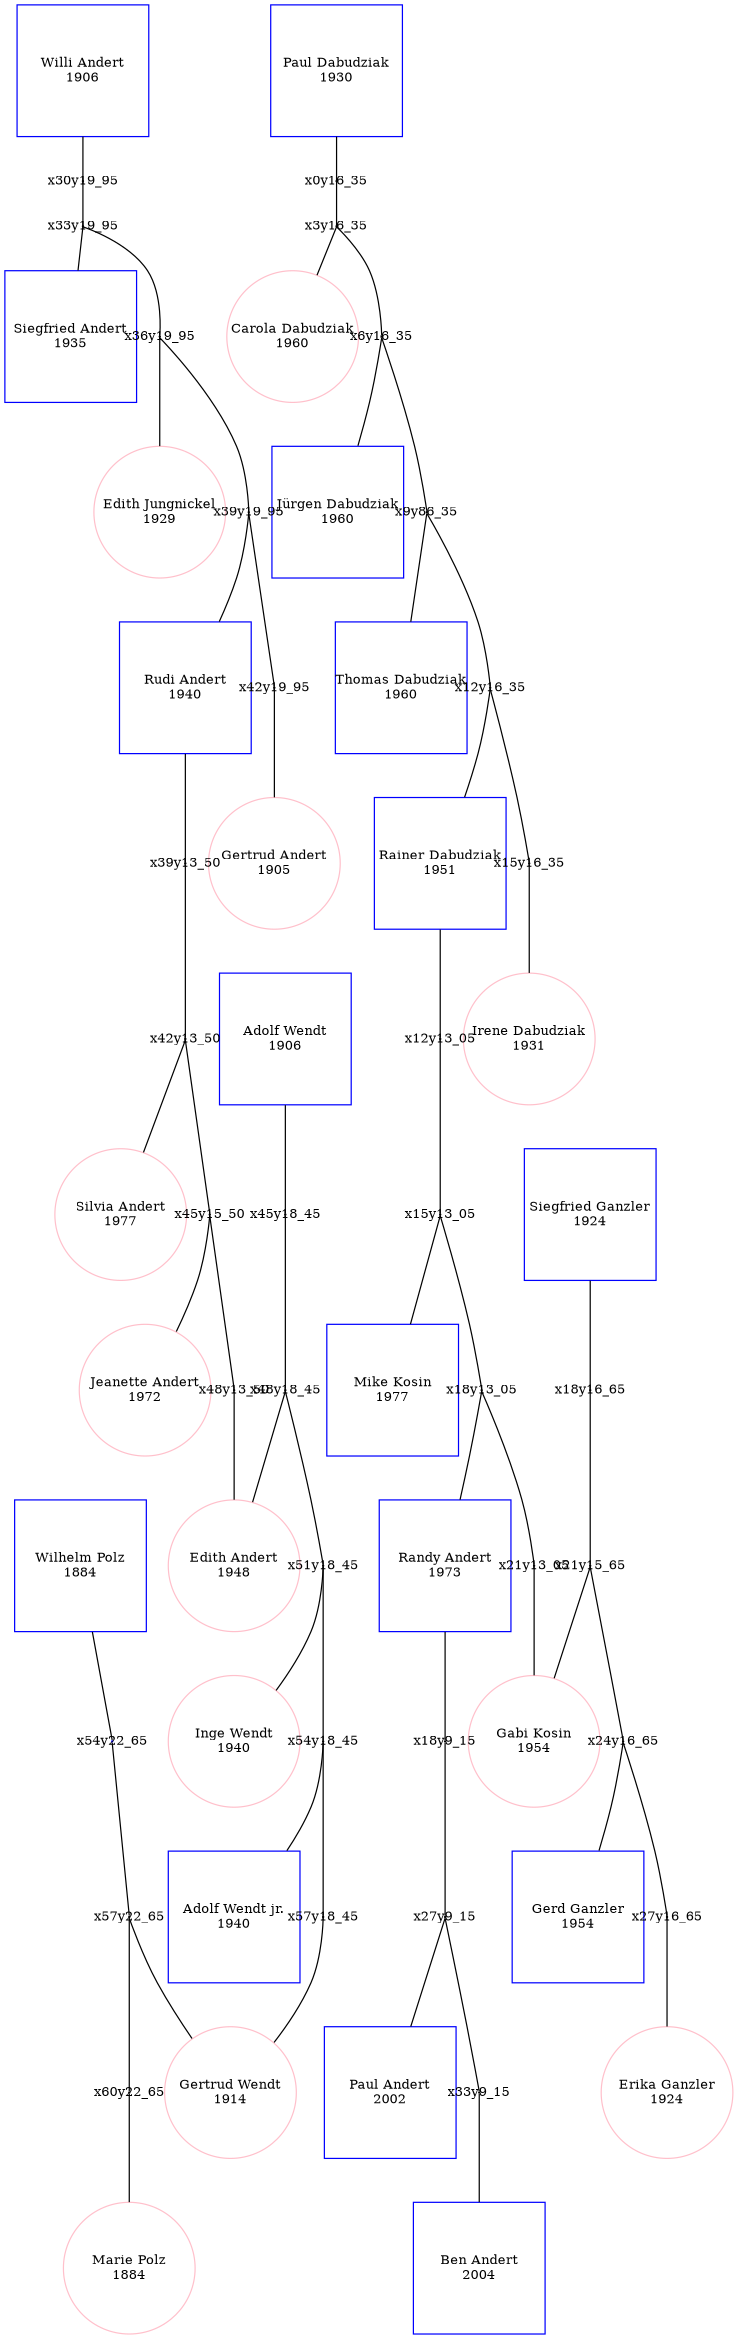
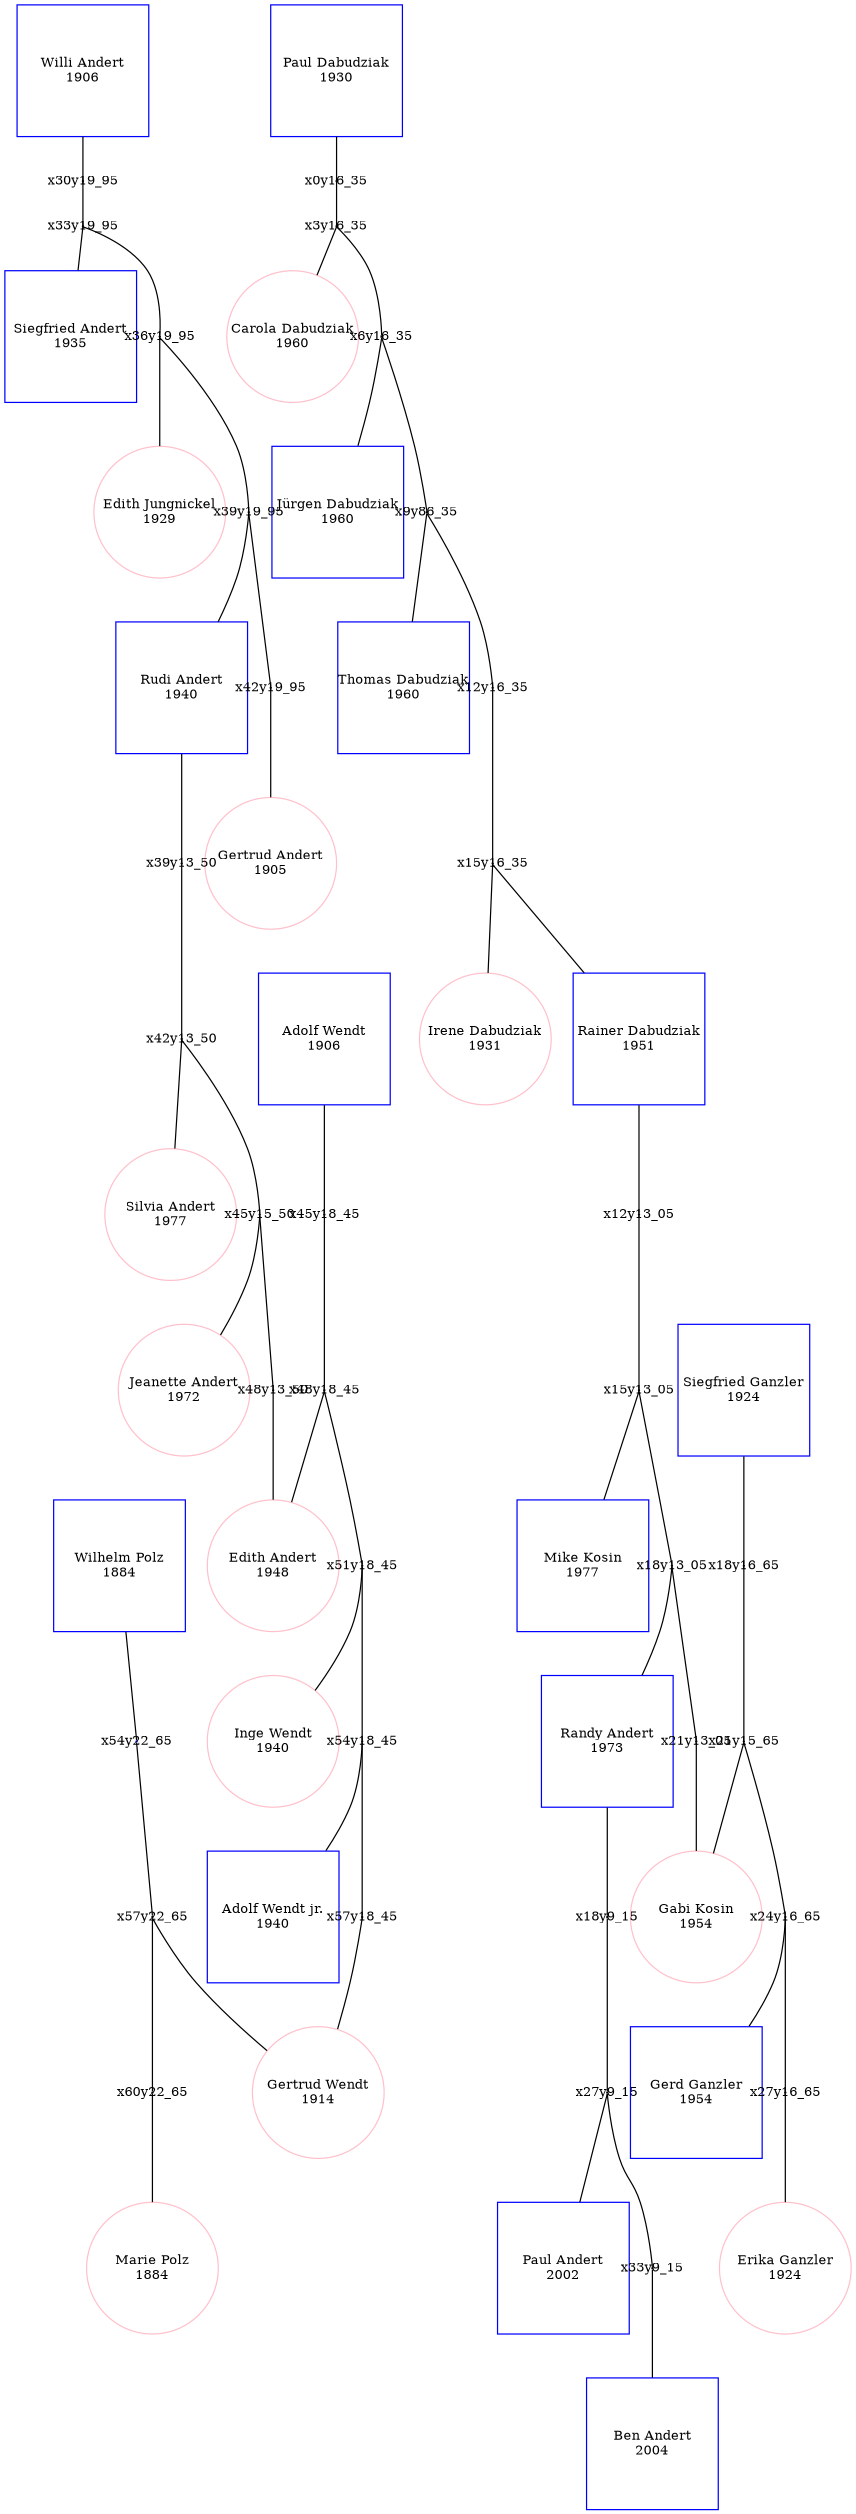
edge "x12y16_35" -- "Rainer Dabudziak 1951": now "x15y16_35" -- "Rainer Dabudziak 1951"
